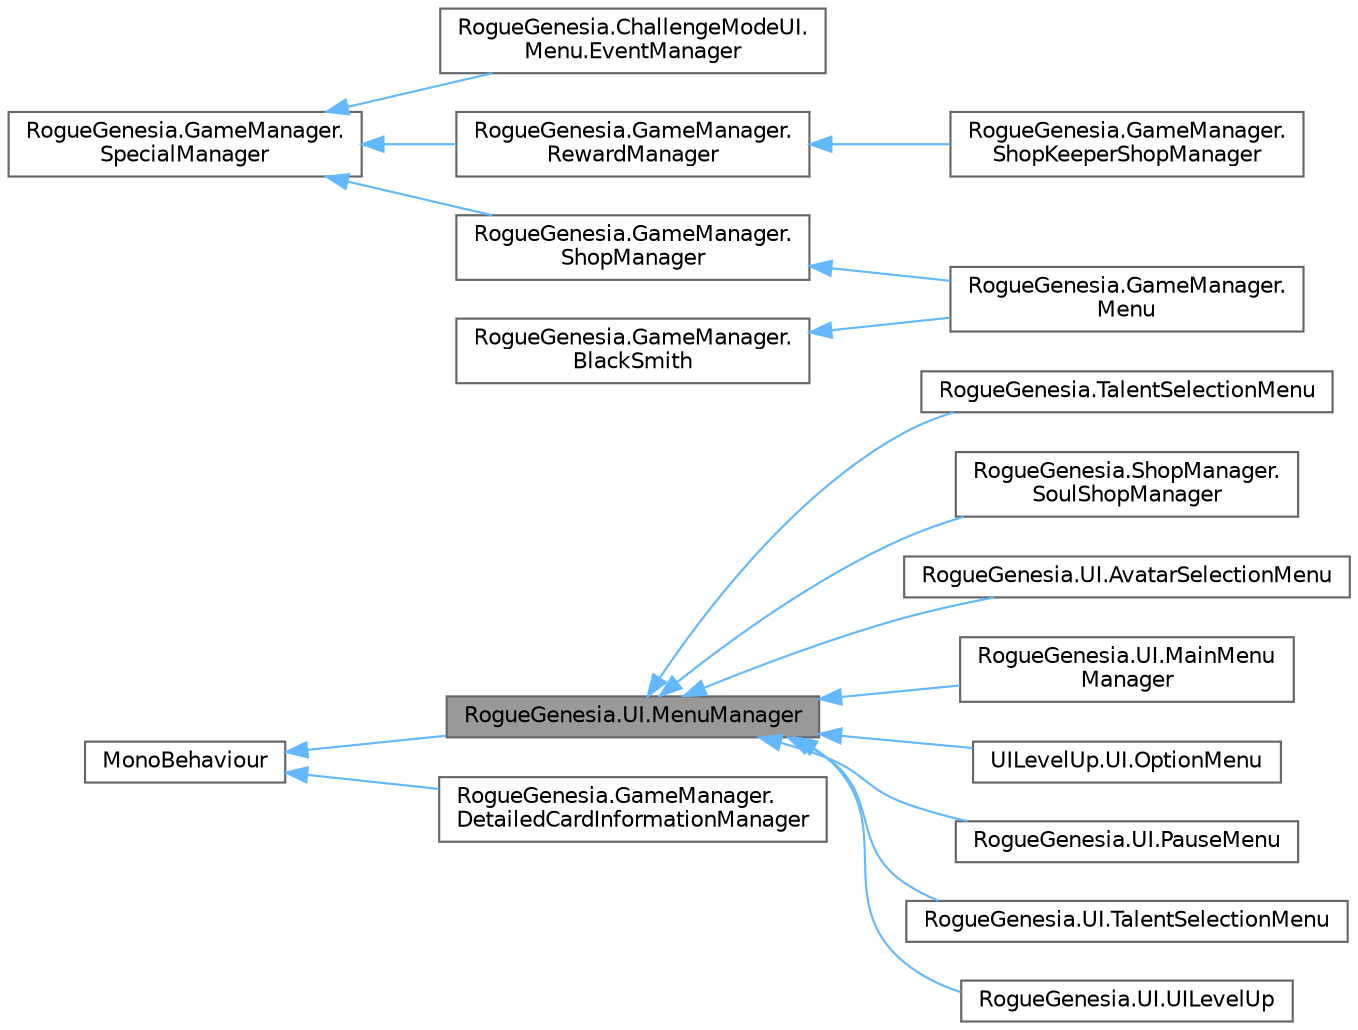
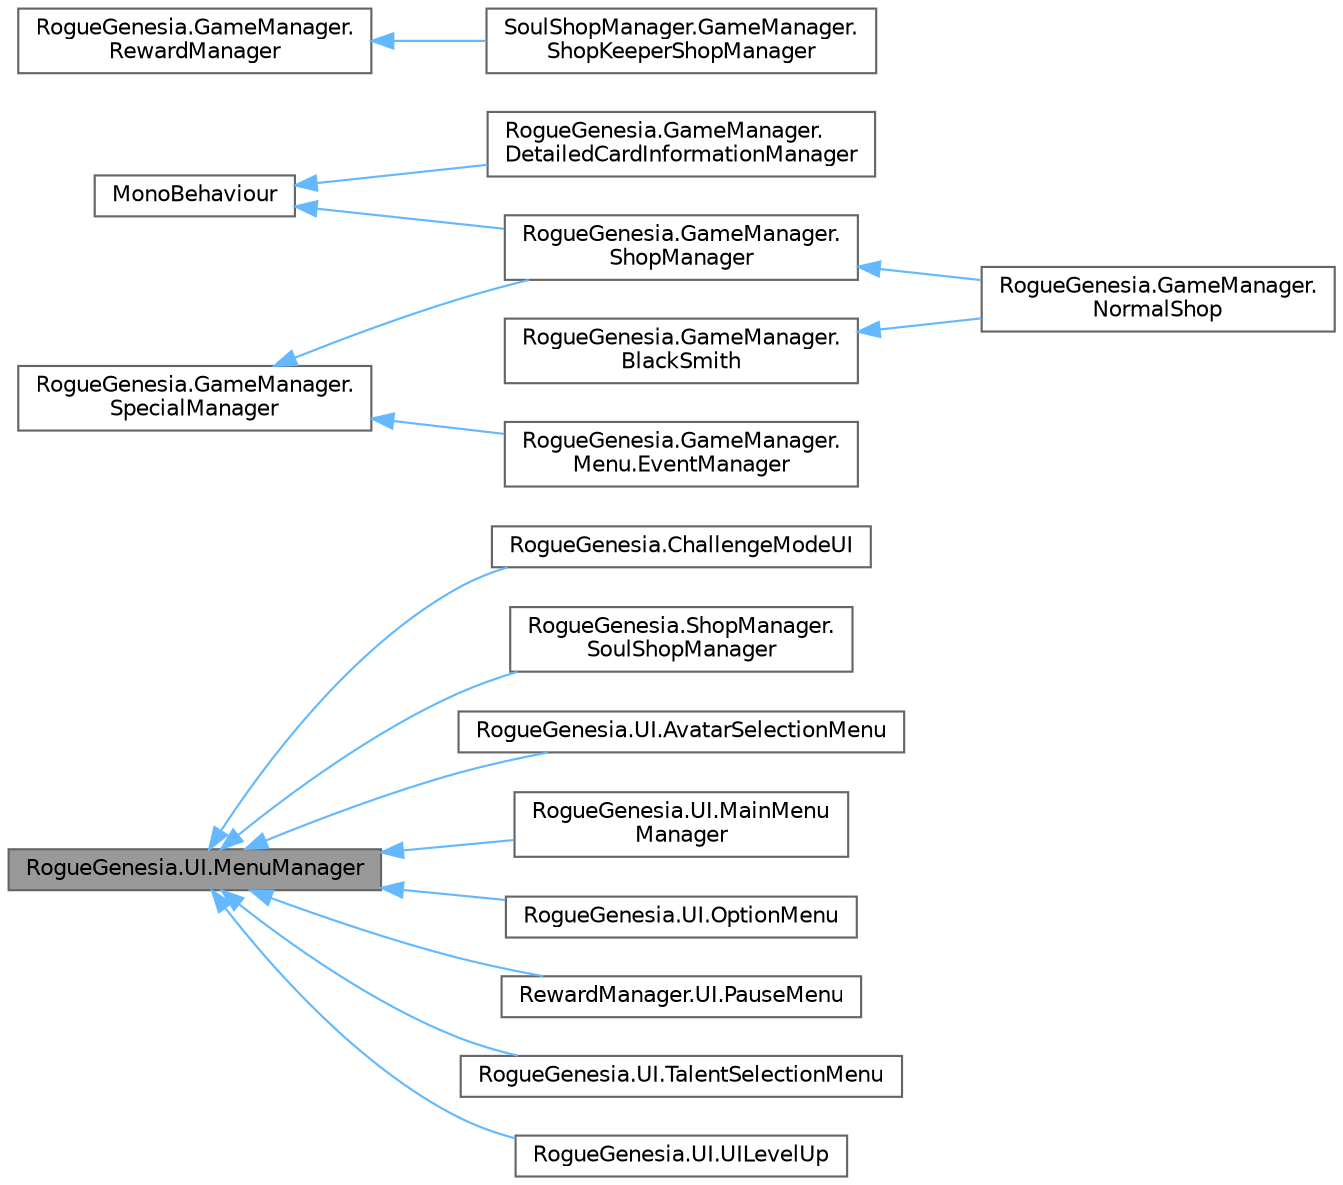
node "RogueGenesia.ChallengeModeUI. Menu.EventManager": label "RogueGenesia.ChallengeModeUI. Menu.EventManager" -> "RogueGenesia.GameManager. Menu.EventManager"
edge "RogueGenesia.GameManager. RewardManager" -> "RogueGenesia.GameManager. SpecialManager": removed
node "RogueGenesia.GameManager. ShopKeeperShopManager": label "RogueGenesia.GameManager. ShopKeeperShopManager" -> "SoulShopManager.GameManager. ShopKeeperShopManager"
node "RogueGenesia.GameManager. Menu": label "RogueGenesia.GameManager. Menu" -> "RogueGenesia.GameManager. NormalShop"
node "RogueGenesia.TalentSelectionMenu": label "RogueGenesia.TalentSelectionMenu" -> "RogueGenesia.ChallengeModeUI"
edge "RogueGenesia.UI.MenuManager" -> "MonoBehaviour": now "RogueGenesia.GameManager. ShopManager" -> "MonoBehaviour"
node "UILevelUp.UI.OptionMenu": label "UILevelUp.UI.OptionMenu" -> "RogueGenesia.UI.OptionMenu"
node "RogueGenesia.UI.PauseMenu": label "RogueGenesia.UI.PauseMenu" -> "RewardManager.UI.PauseMenu"
